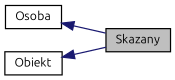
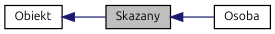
edge "Skazany" -> "Osoba": reversed
